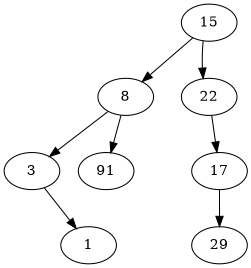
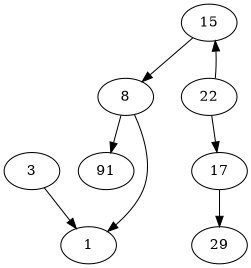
edge "15" -> "22": reversed
edge "8" -> "3": now "8" -> "1"
